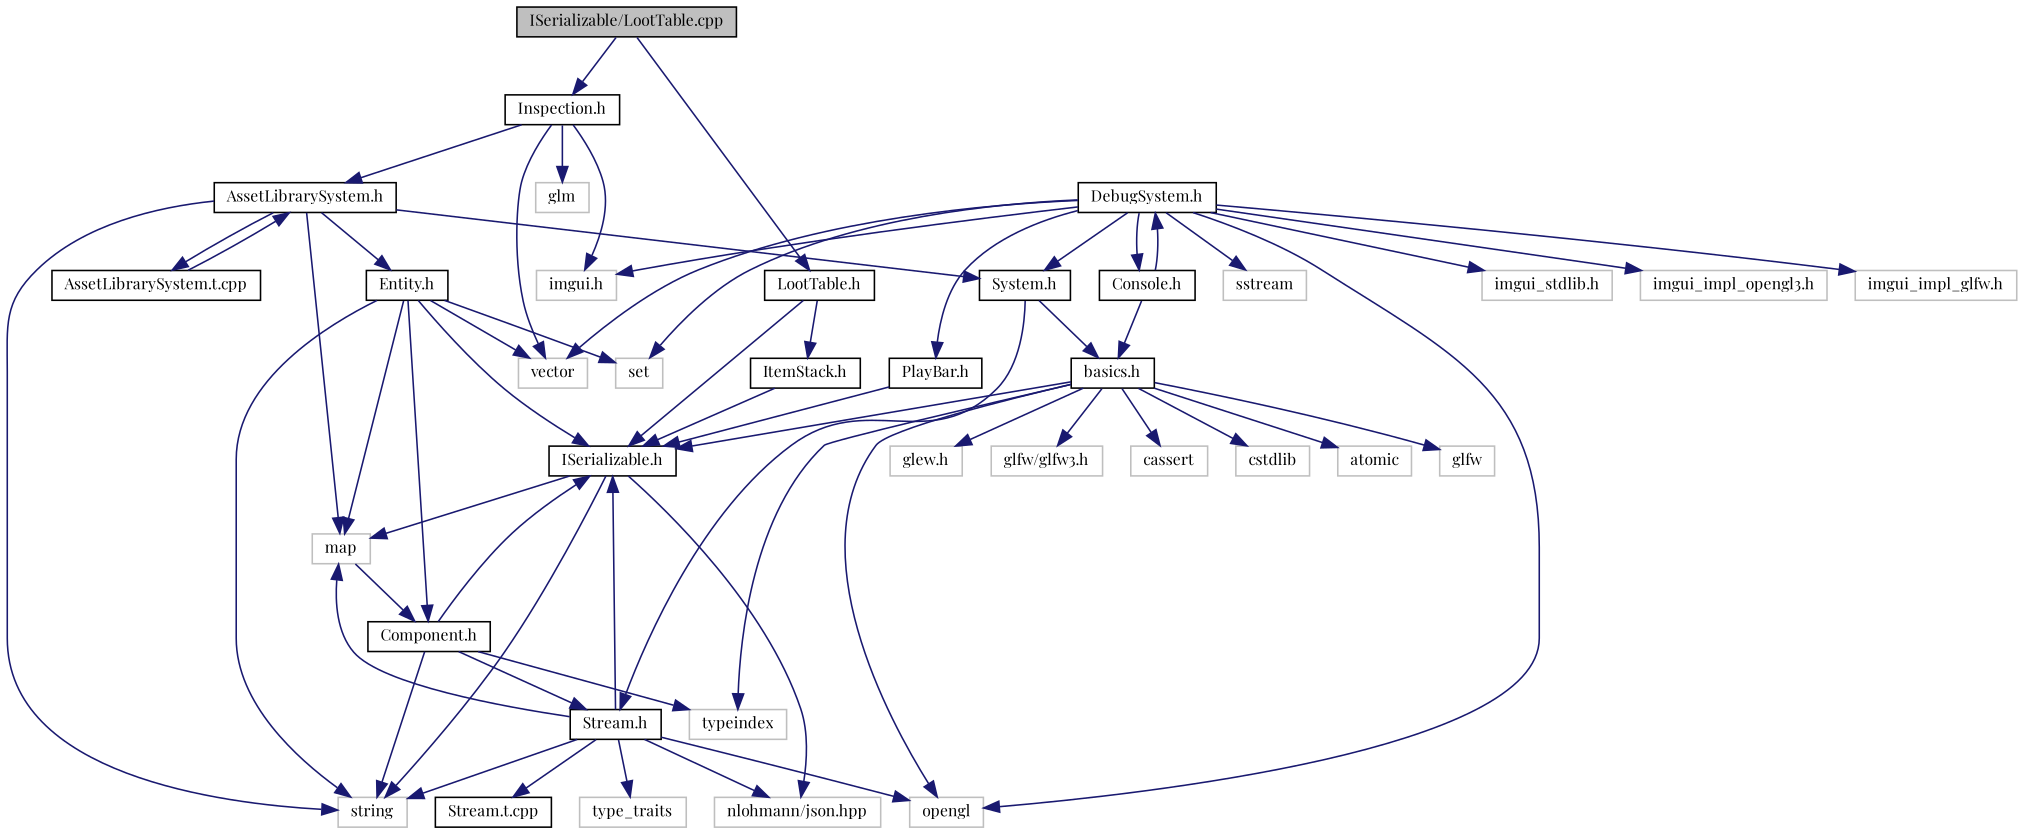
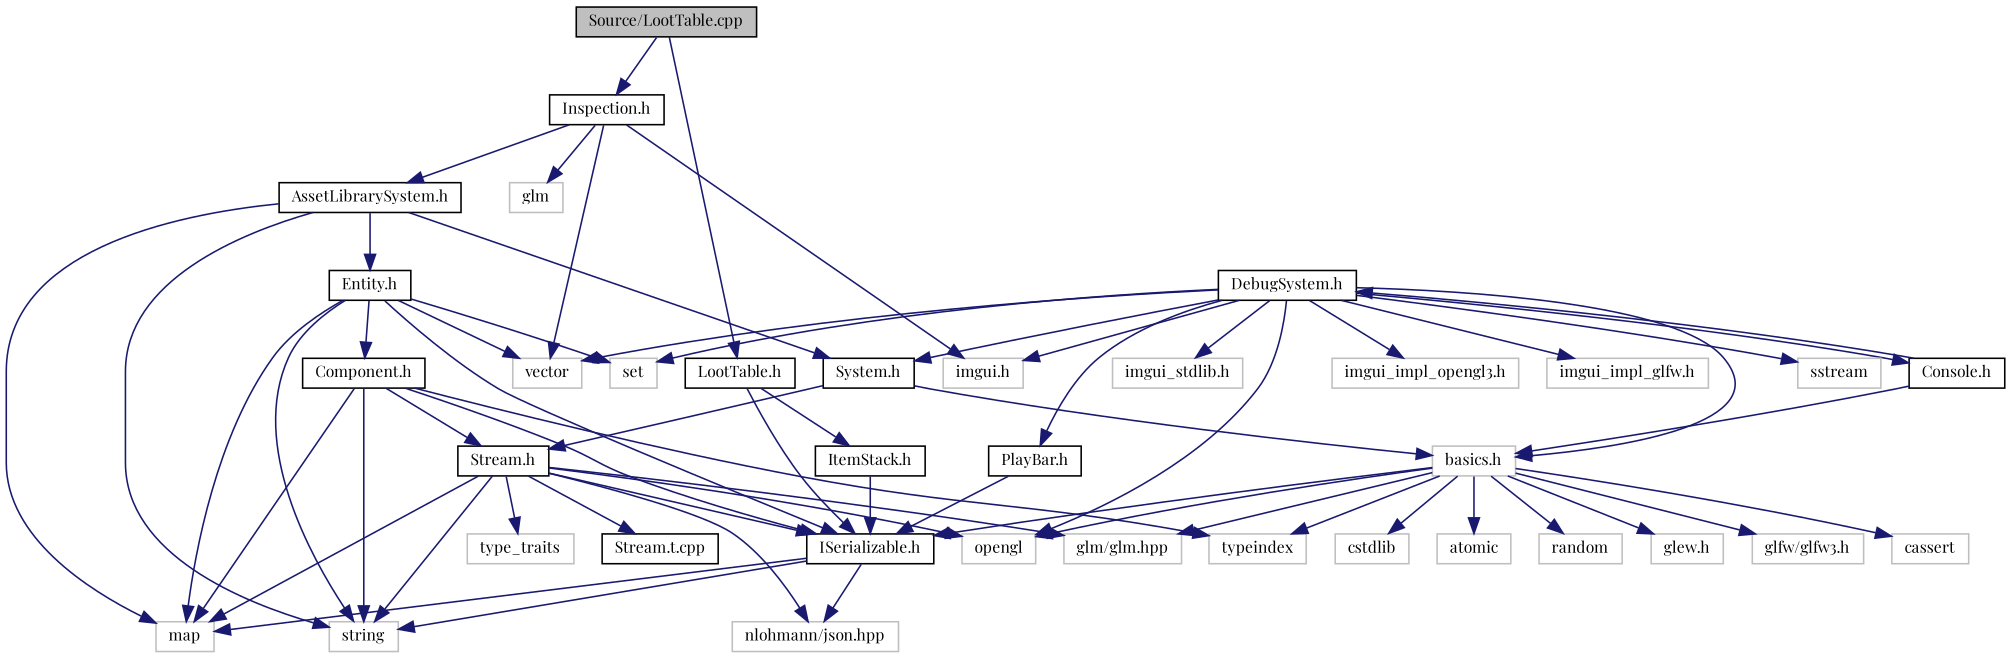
node "ISerializable/LootTable.cpp": label "ISerializable/LootTable.cpp" -> "Source/LootTable.cpp"
node "AssetLibrarySystem.t.cpp": removed
edge "DebugSystem.h" -> "basics.h": added
node "basics.h": color black -> grey75
node "glfw": label "glfw" -> "random"
node "glm/glm.hpp": added
edge "map" -> "Component.h": reversed
